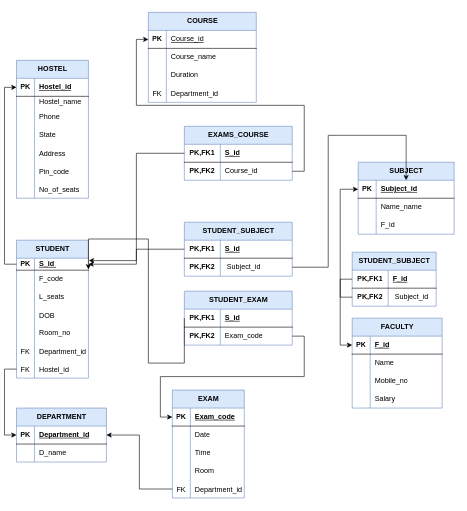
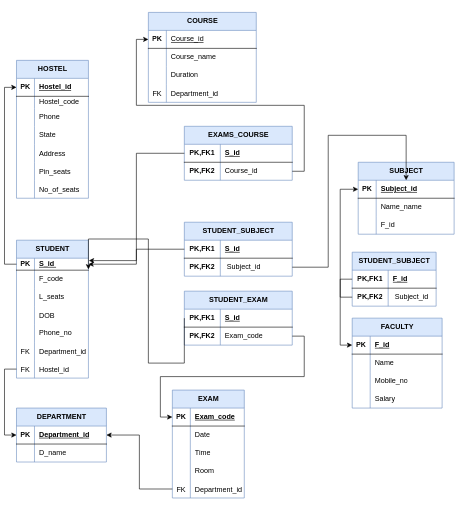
node "Hostel_name": label "Hostel_name" -> "Hostel_code"
node "Pin_code": label "Pin_code" -> "Pin_seats"
node "Room_no": label "Room_no" -> "Phone_no"
